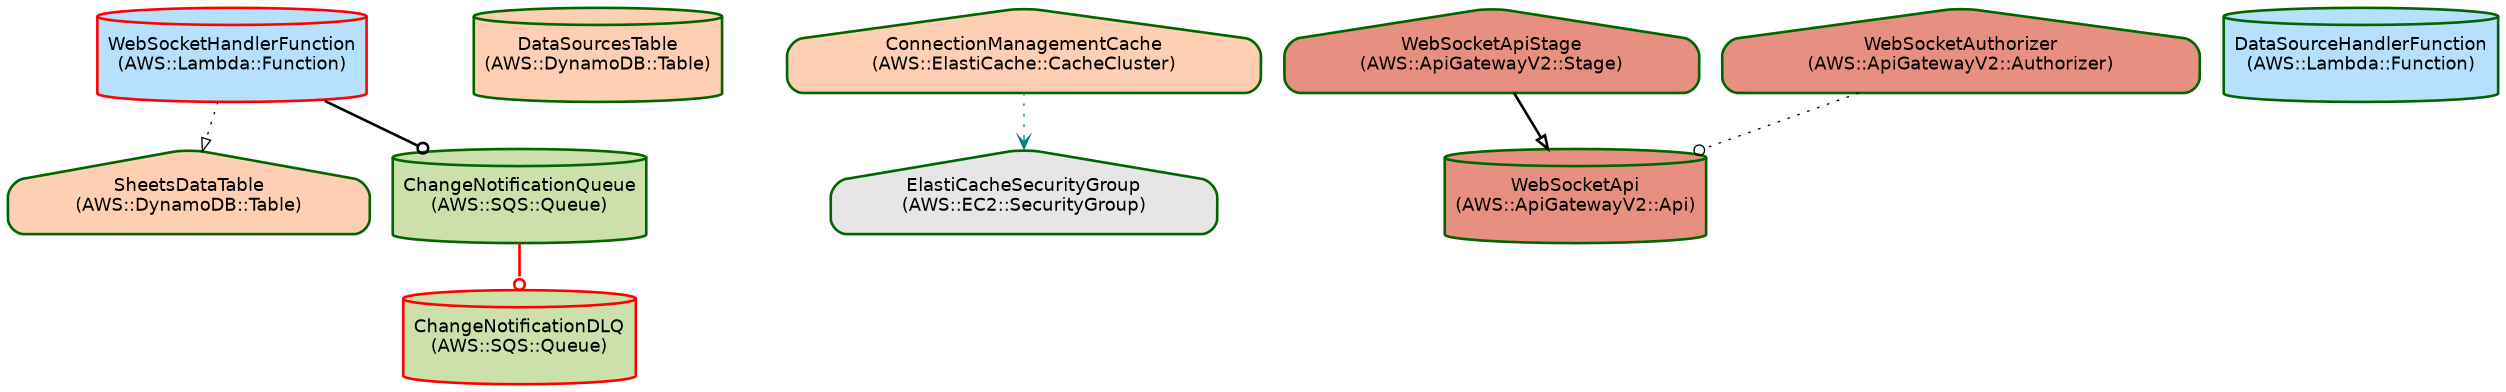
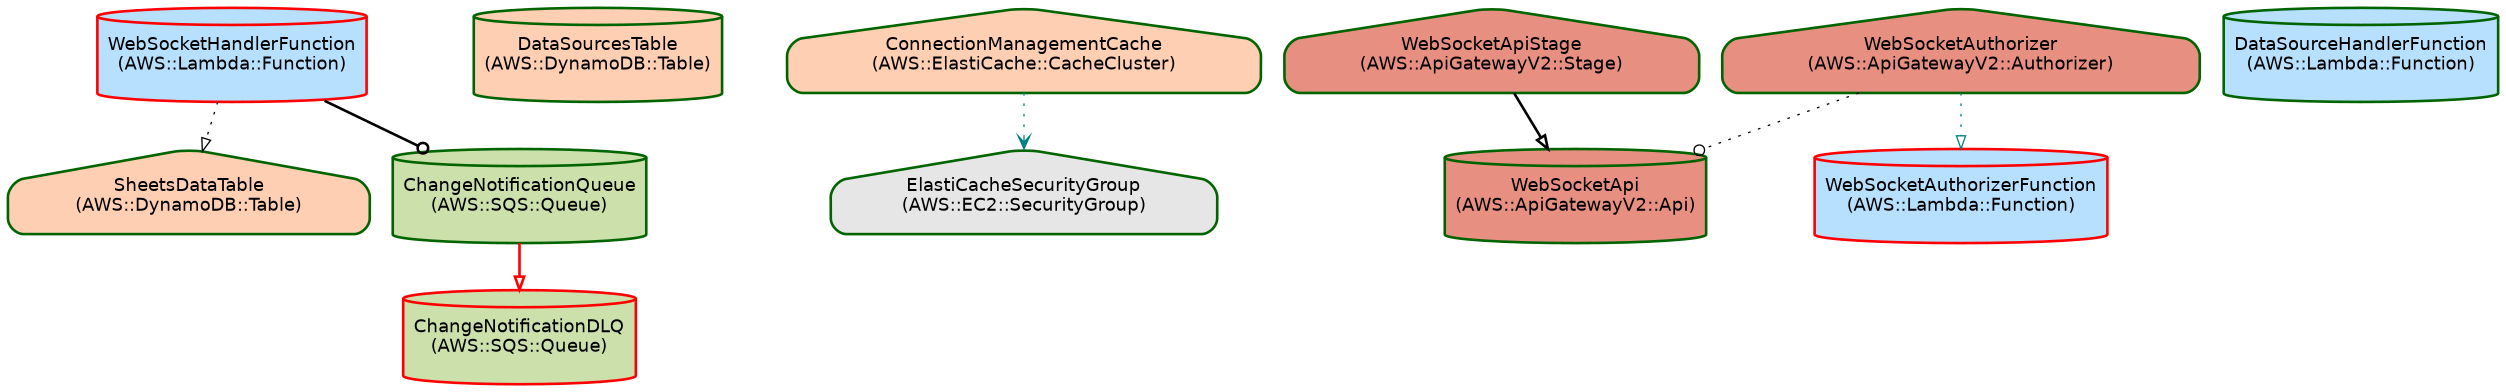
node "WebSocketAuthorizerFunction (AWS::Lambda::Function)": added
edge "ChangeNotificationQueue (AWS::SQS::Queue)" -> "ChangeNotificationDLQ (AWS::SQS::Queue)": arrowhead odot -> onormal
